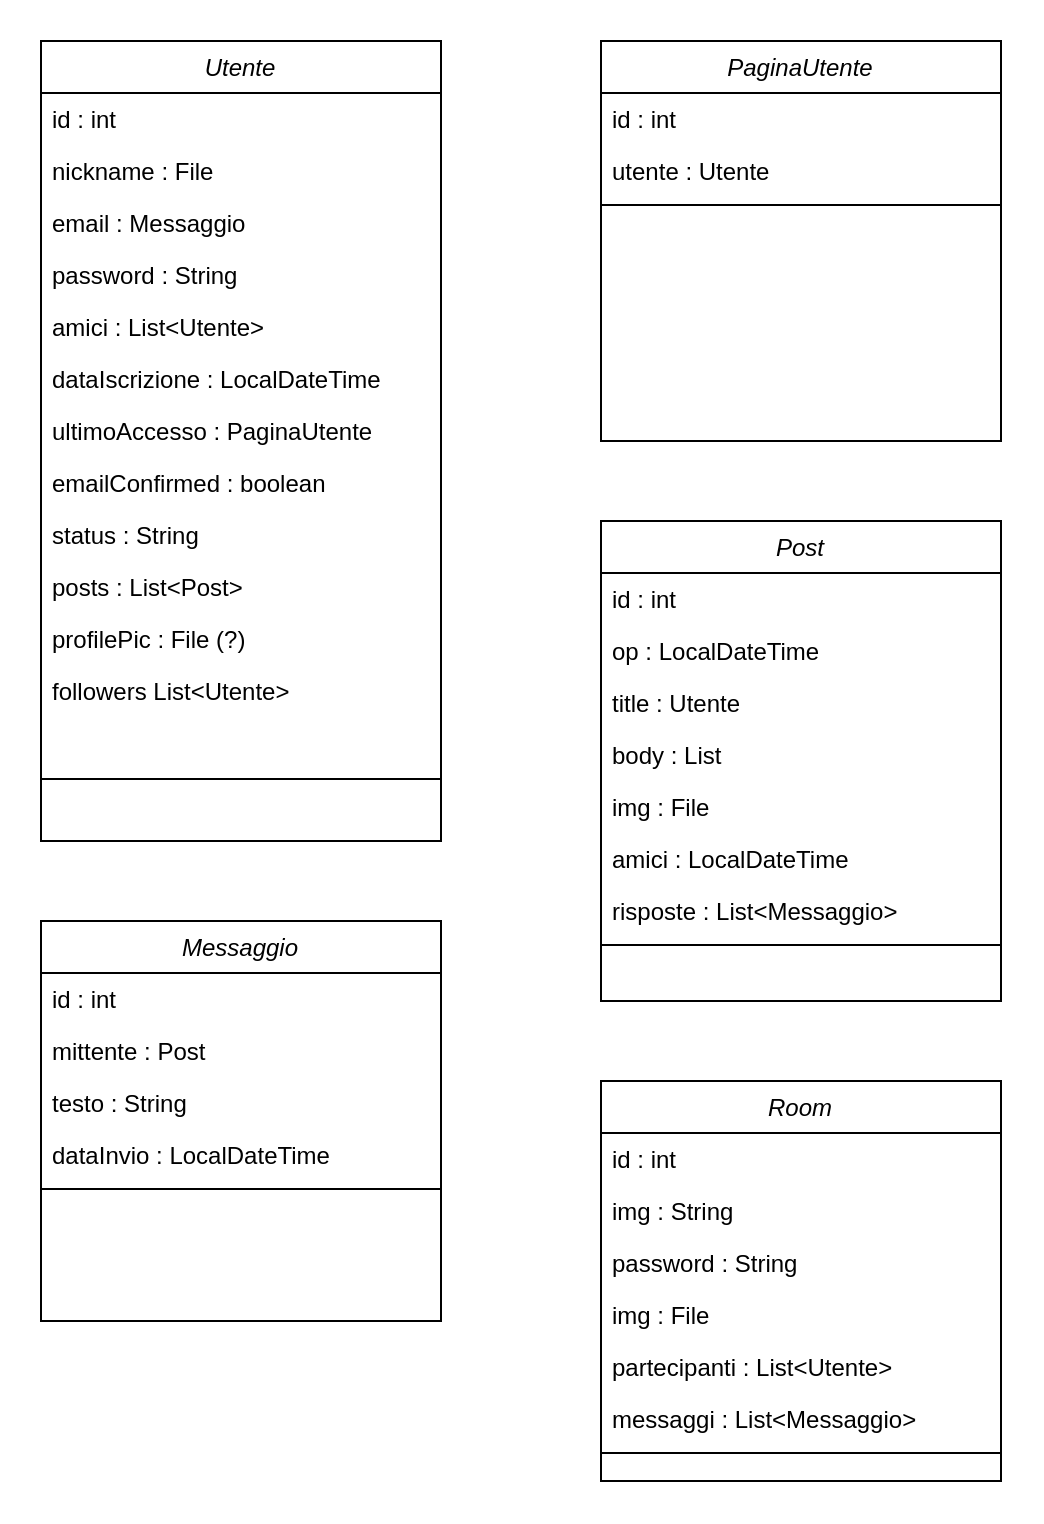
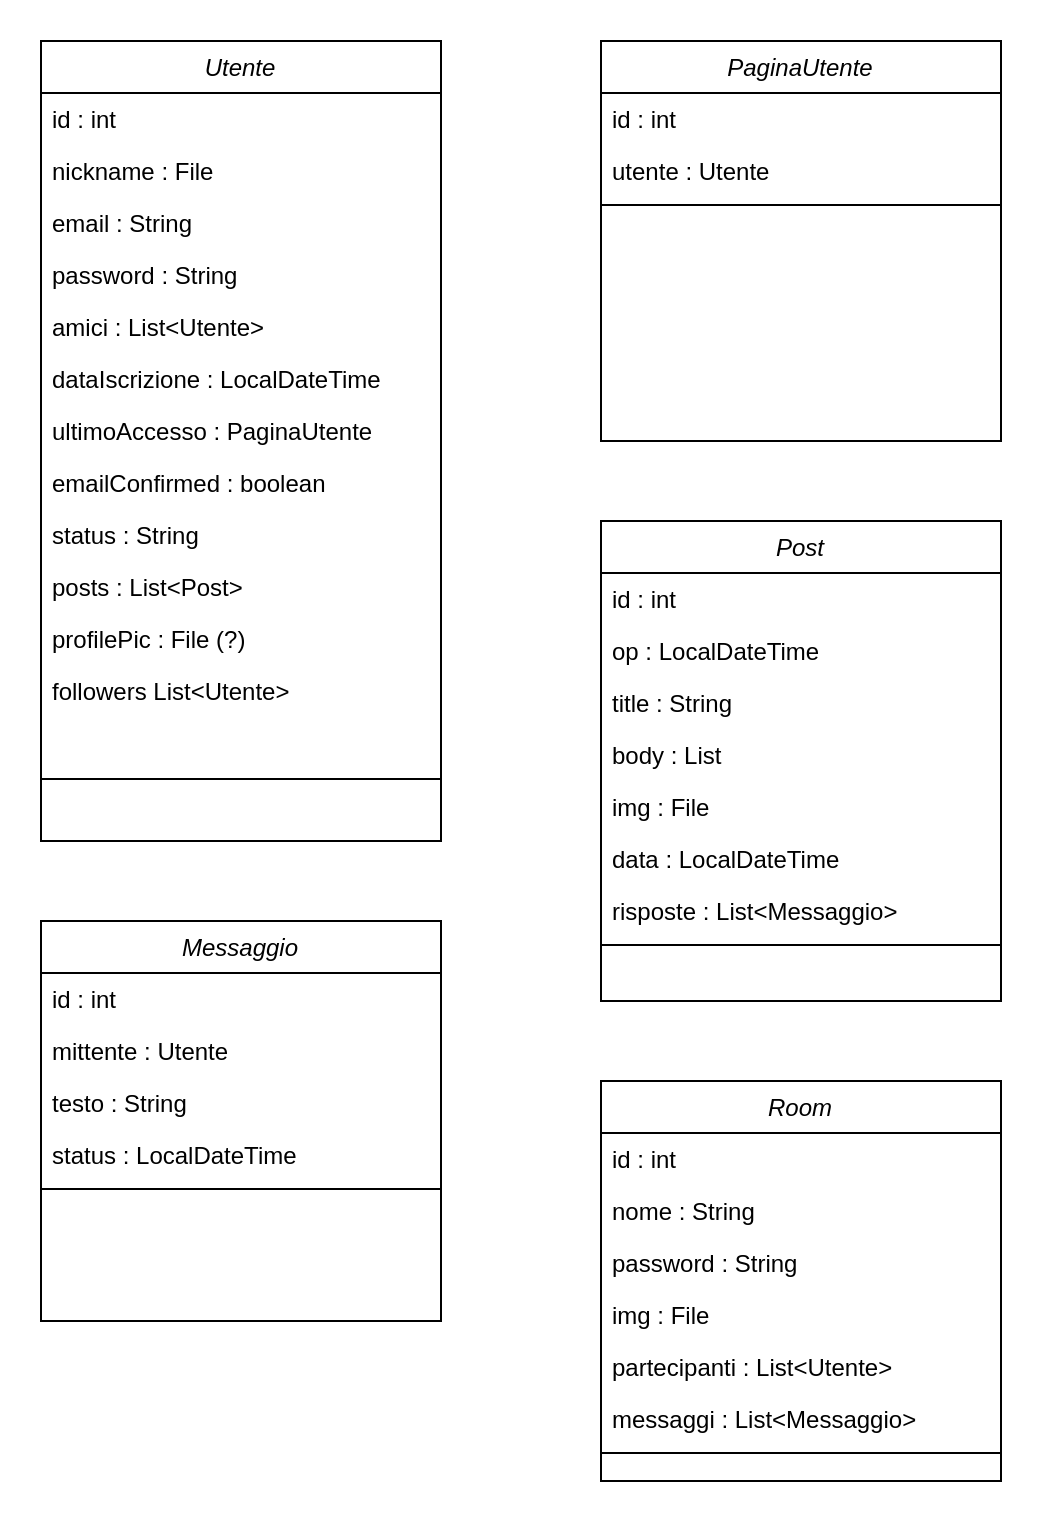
node "email : Messaggio": label "email : Messaggio" -> "email : String"
node "title : Utente": label "title : Utente" -> "title : String"
node "amici : LocalDateTime": label "amici : LocalDateTime" -> "data : LocalDateTime"
node "mittente : Post": label "mittente : Post" -> "mittente : Utente"
node "dataInvio : LocalDateTime": label "dataInvio : LocalDateTime" -> "status : LocalDateTime"
node "img : String": label "img : String" -> "nome : String"
